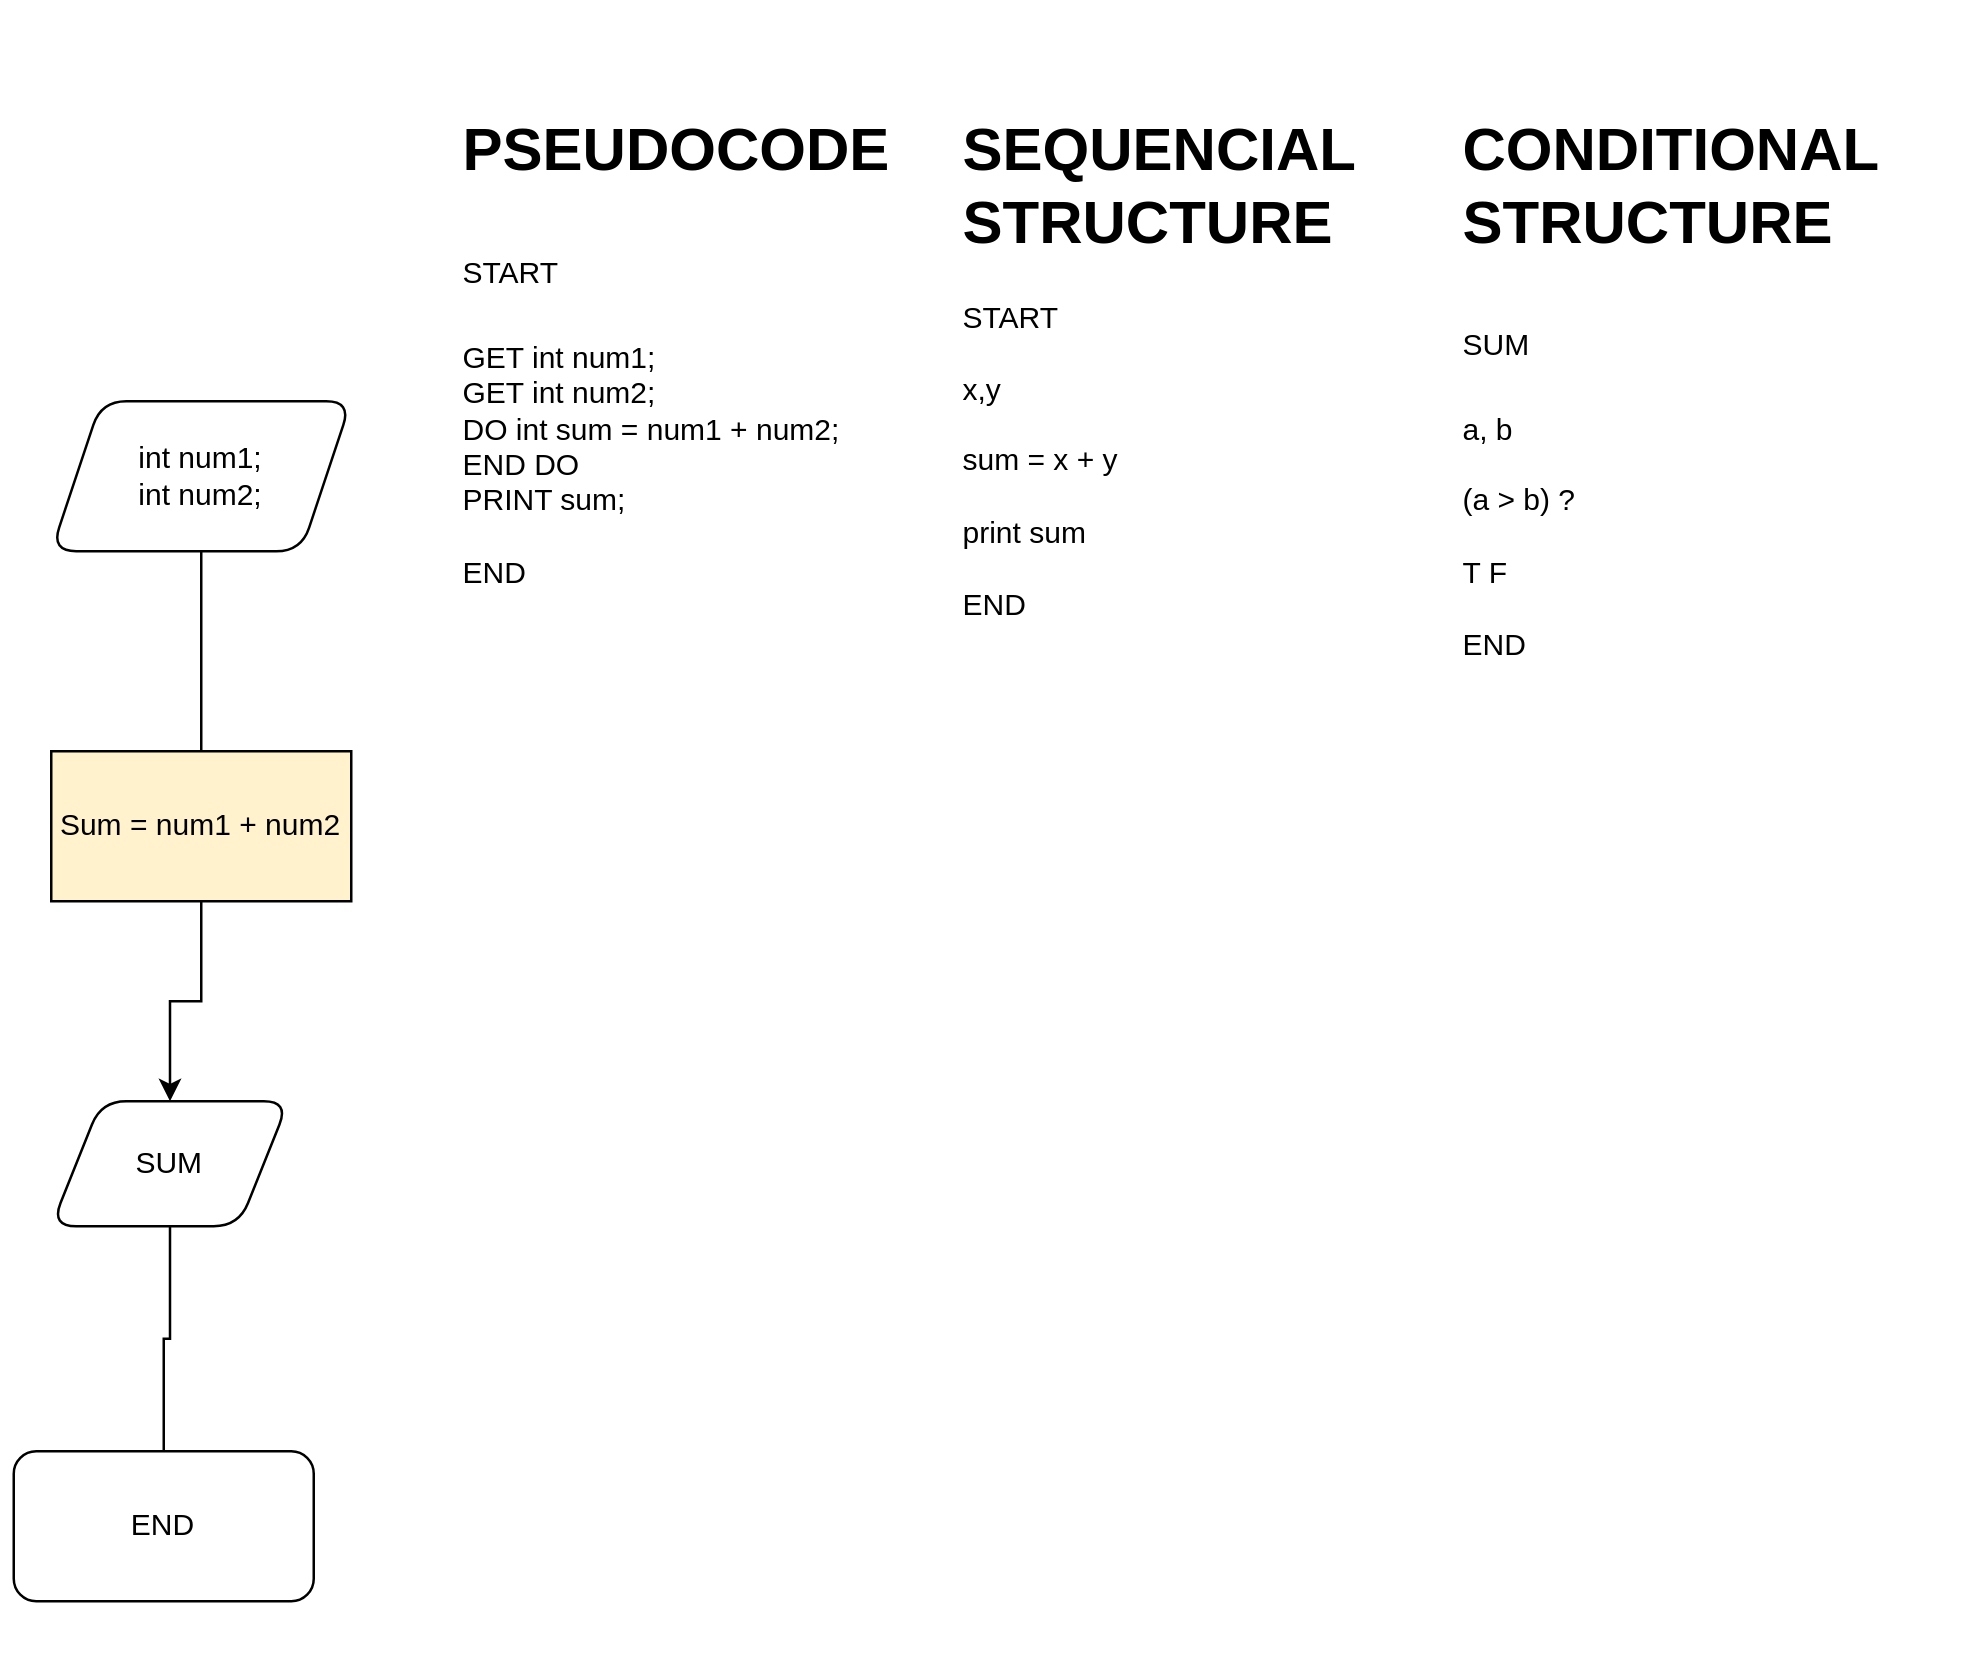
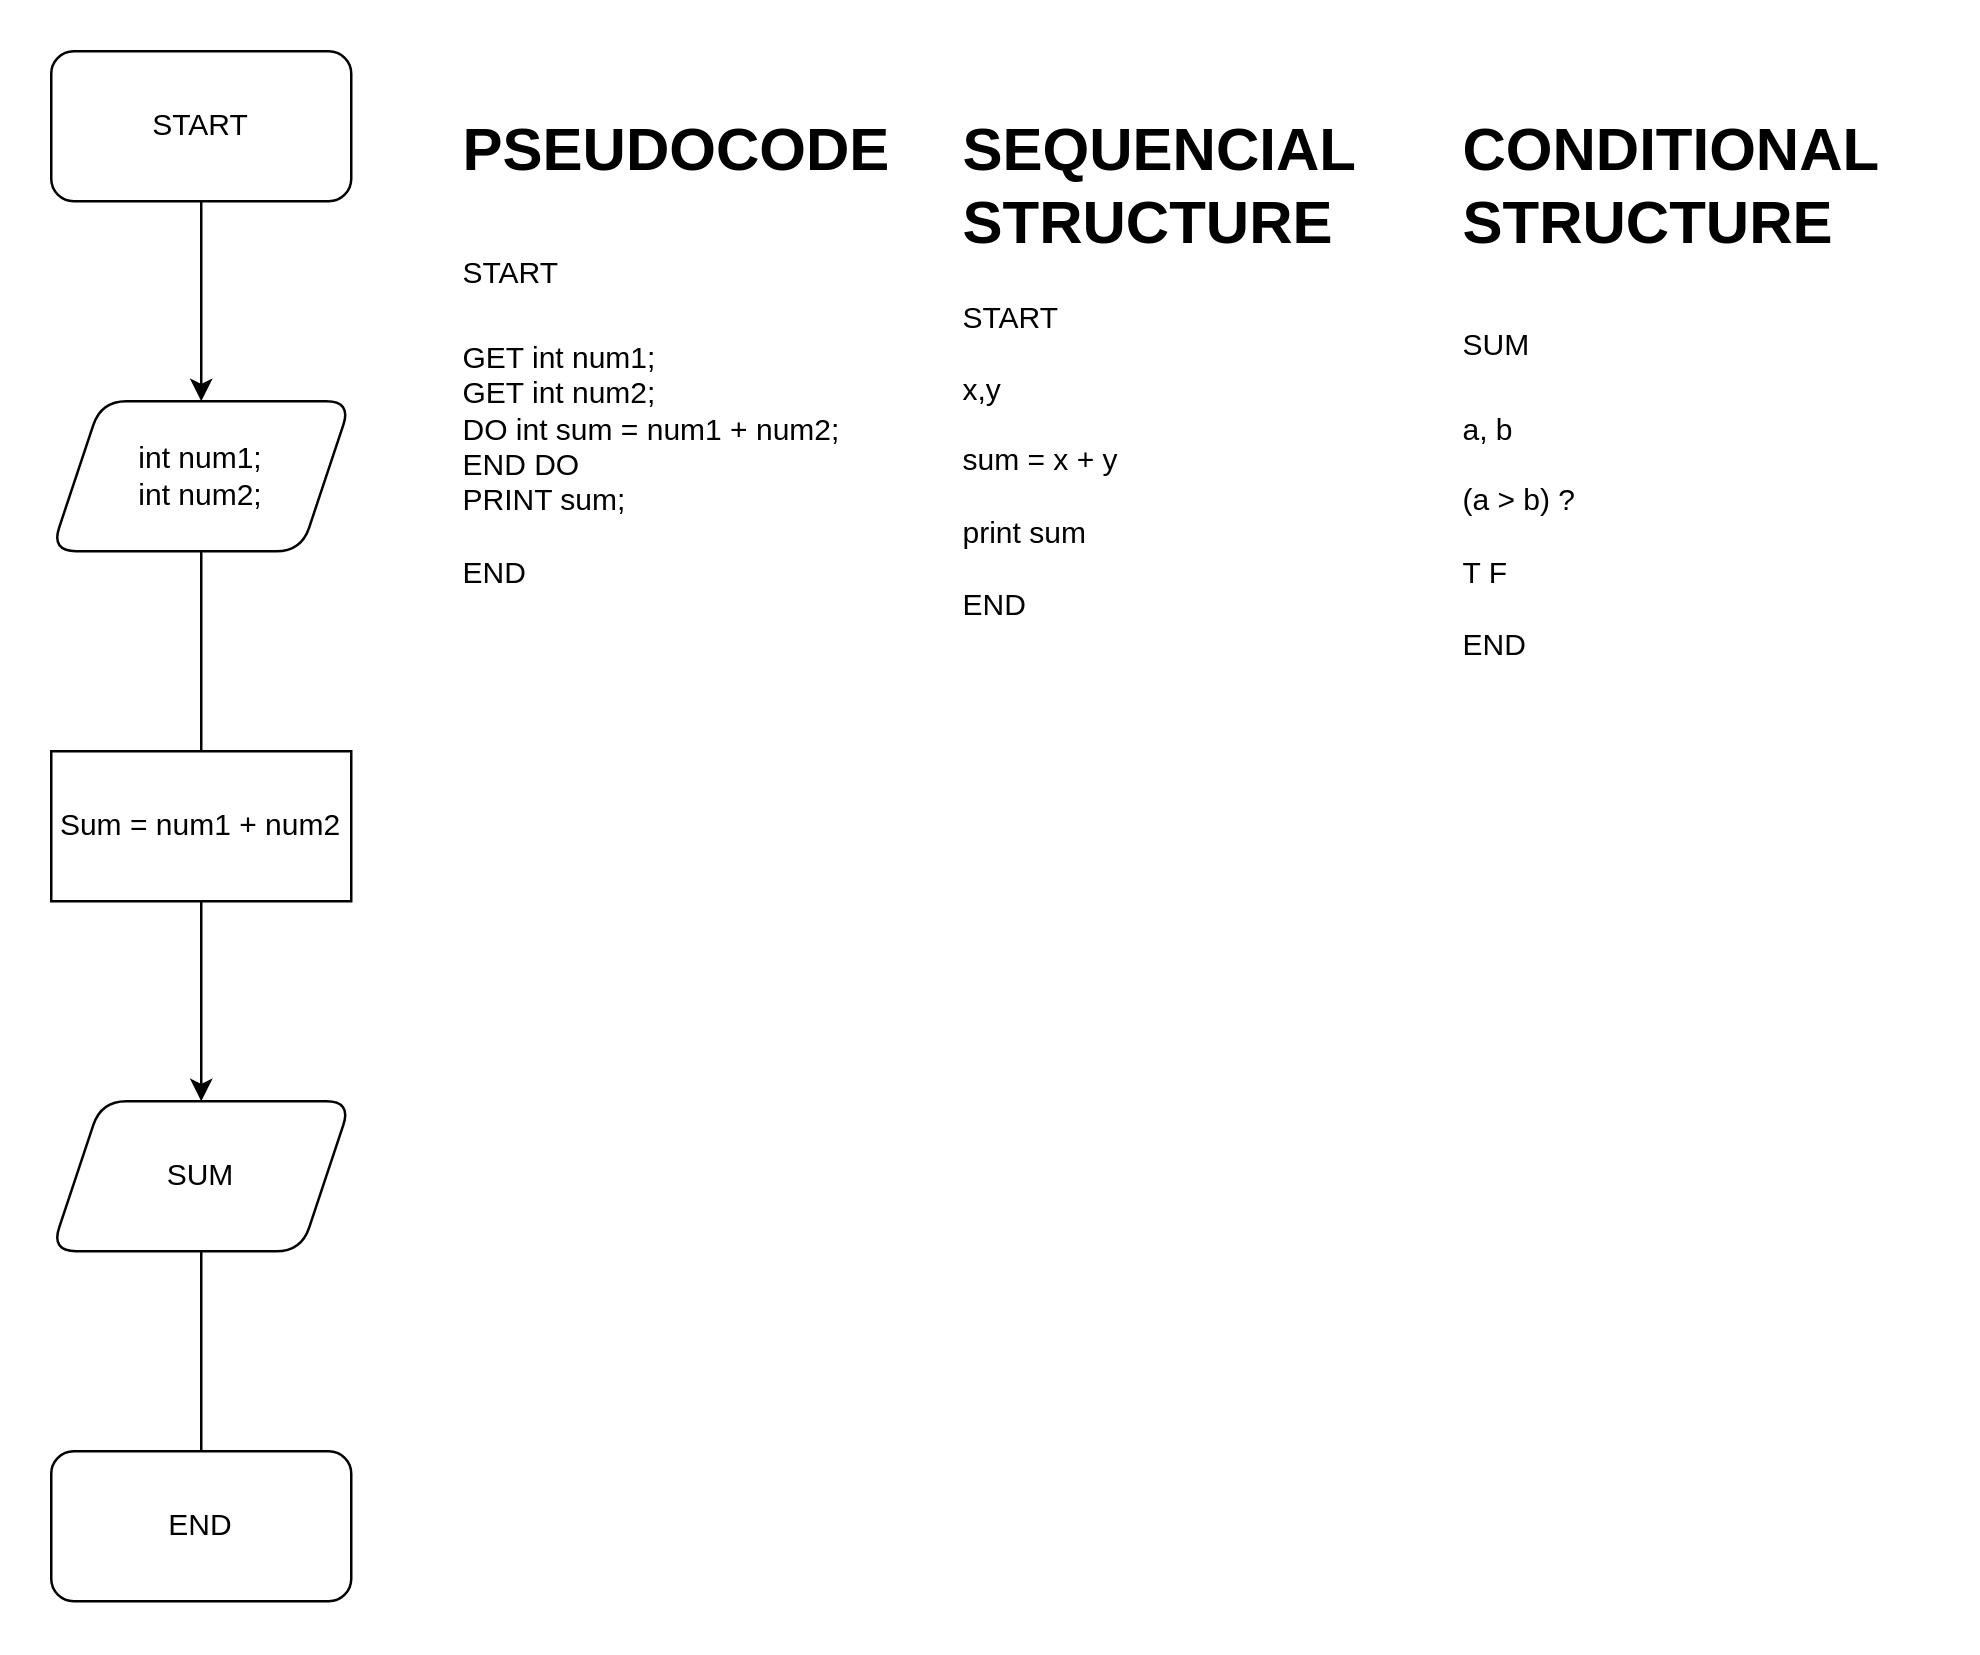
node "START": added
edge "START" -> "int num1; int num2;": added
node "Sum = num1 + num2": fillcolor #fff2cc -> #ffffff
node "SUM": size 238x125 -> 300x150
node "END": moved (164, 1526) -> (201, 1526)
